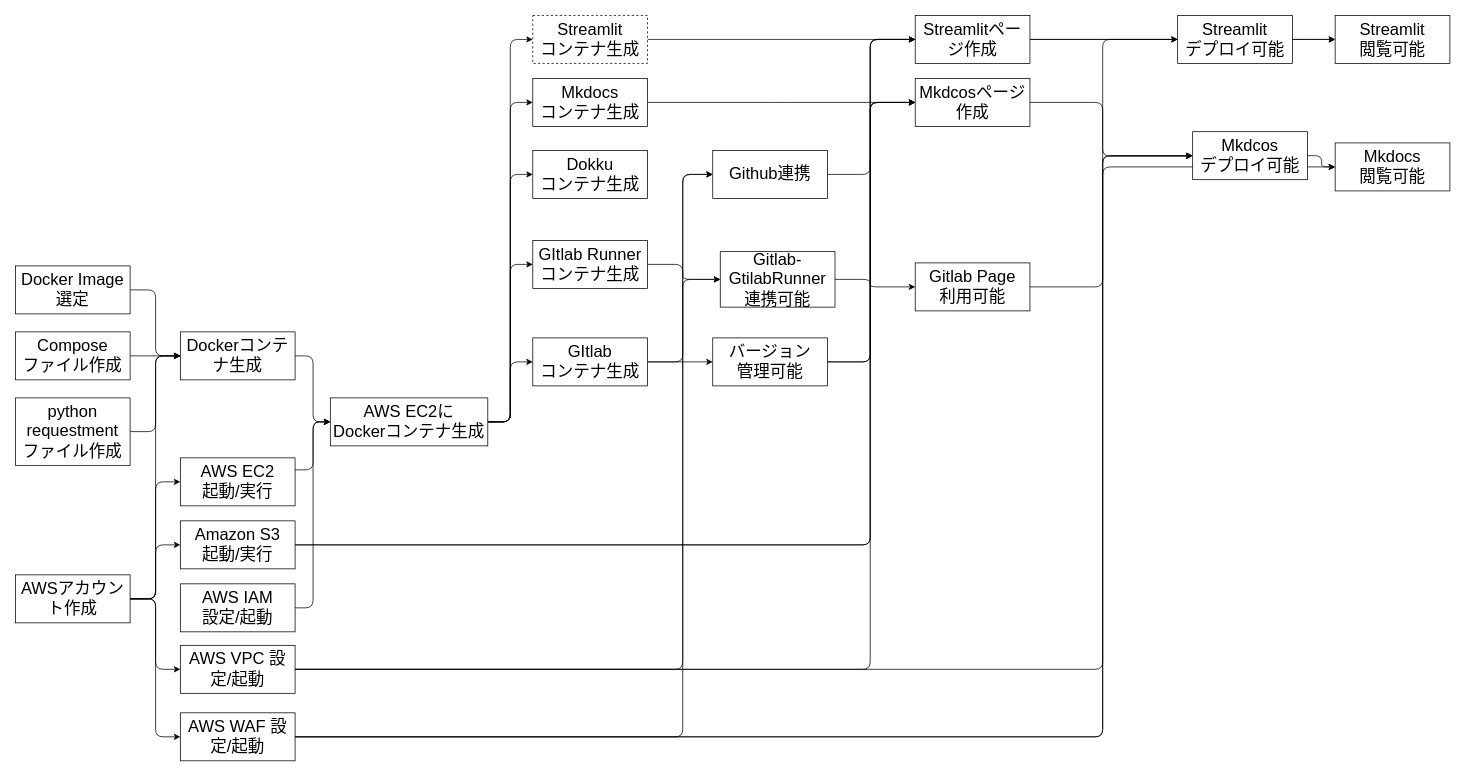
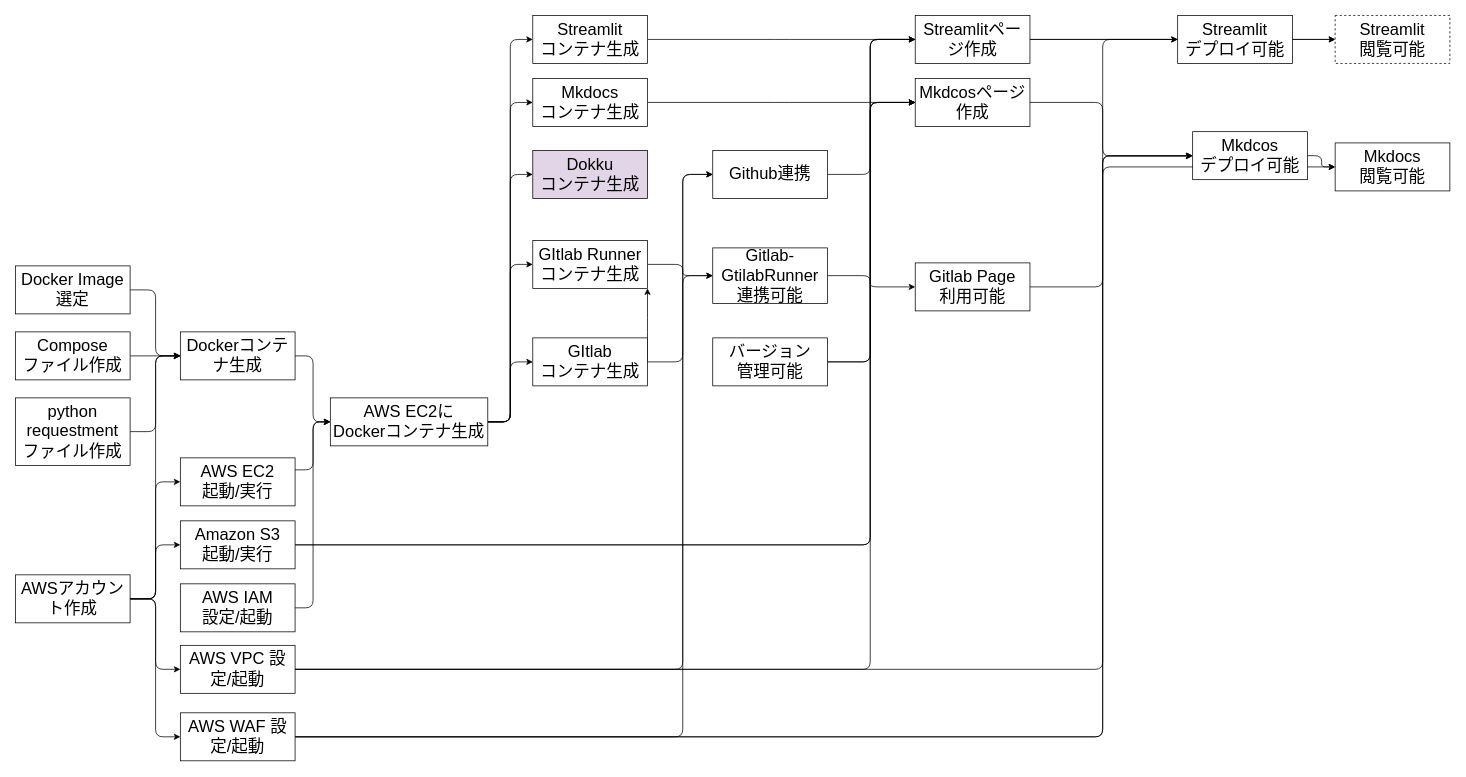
node "Streamlitコンテナ生成": style dashed -> solid
node "Streamlit閲覧可能": style solid -> dashed
node "Dokku コンテナ生成": fillcolor #ffffff -> #e1d5e7
node "Gitlab-GtilabRunner連携可能": moved (778, 279) -> (770, 276)
edge "GItlabコンテナ生成" -> "バージョン 管理可能": now "GItlabコンテナ生成" -> "GItlab Runnerコンテナ生成"
